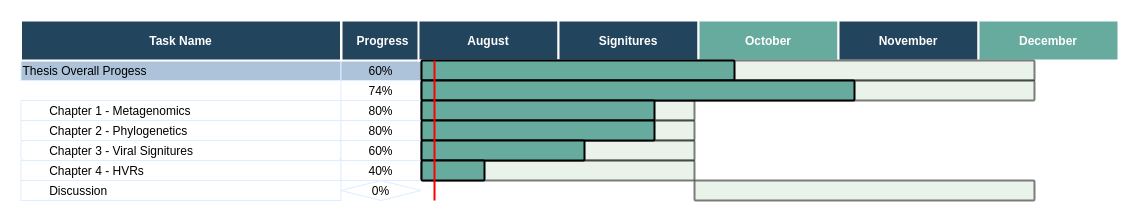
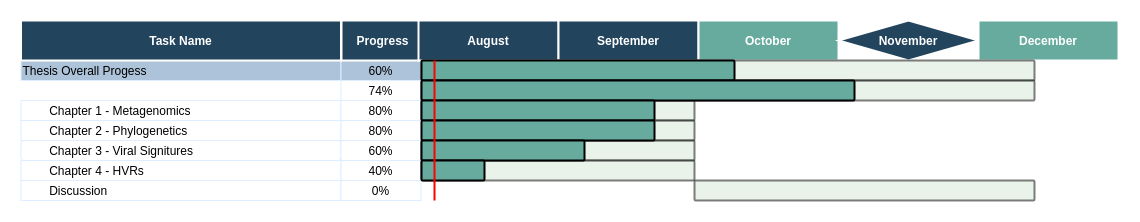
node "Signitures": label "Signitures" -> "September"
node "November": shape rectangle -> diamond
node "0%": shape diamond -> rectangle
